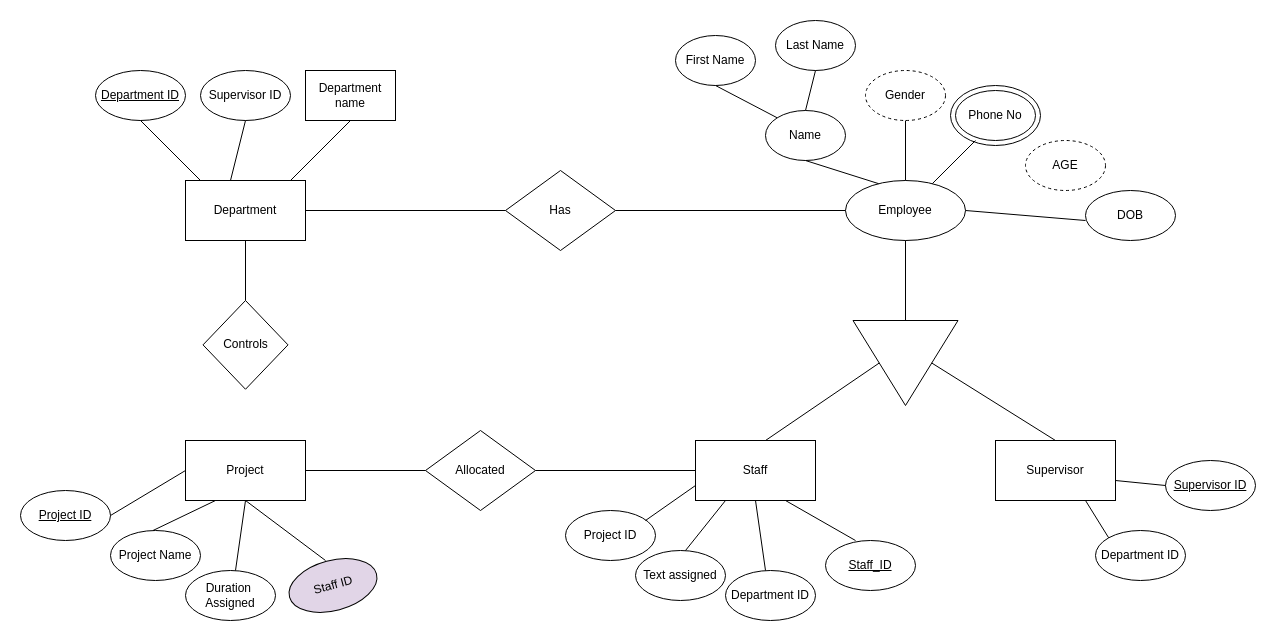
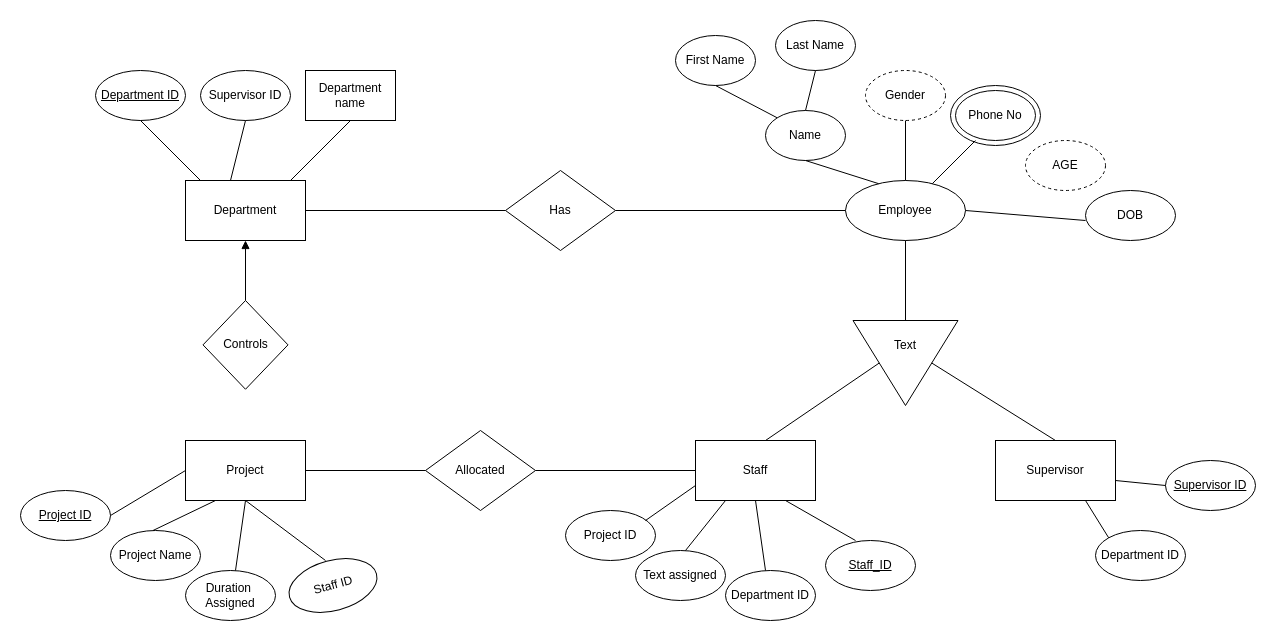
edge "Department" -- "Controls": arrowhead none -> block
node "Text": added
node "Staff ID": fillcolor #e1d5e7 -> #ffffff
